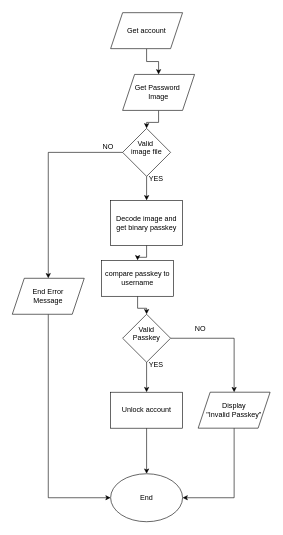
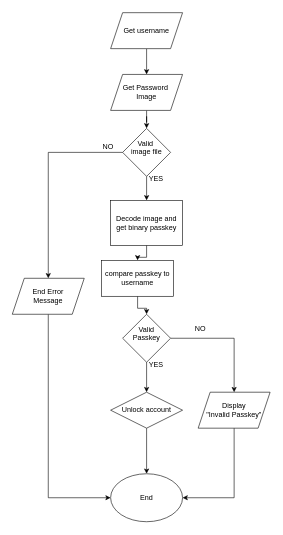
node "Get account": label "Get account" -> "Get username"
node "Get Password Image": moved (159, 92) -> (147, 92)
node "Unlock account": shape rectangle -> diamond
